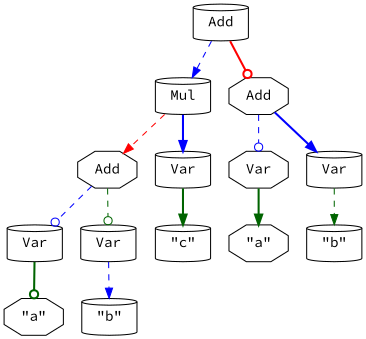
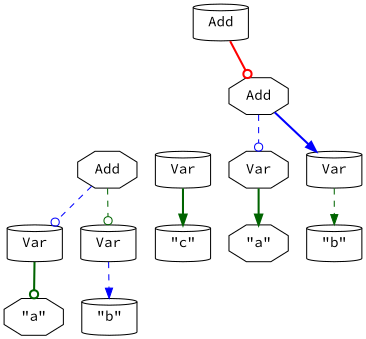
node "Mul": removed
